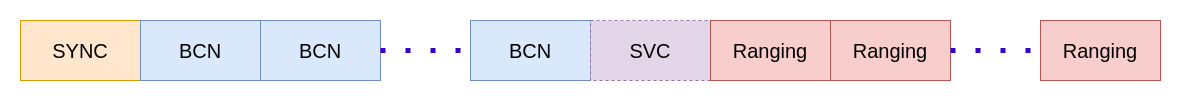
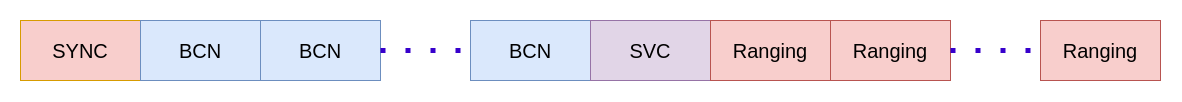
node "SYNC": fillcolor #ffe6cc -> #f8cecc
node "SVC": style dashed -> solid
